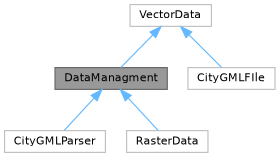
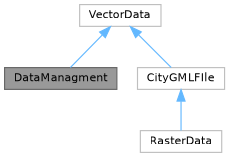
edge "RasterData" -> "DataManagment": now "RasterData" -> "CityGMLFIle"
node "CityGMLParser": removed
